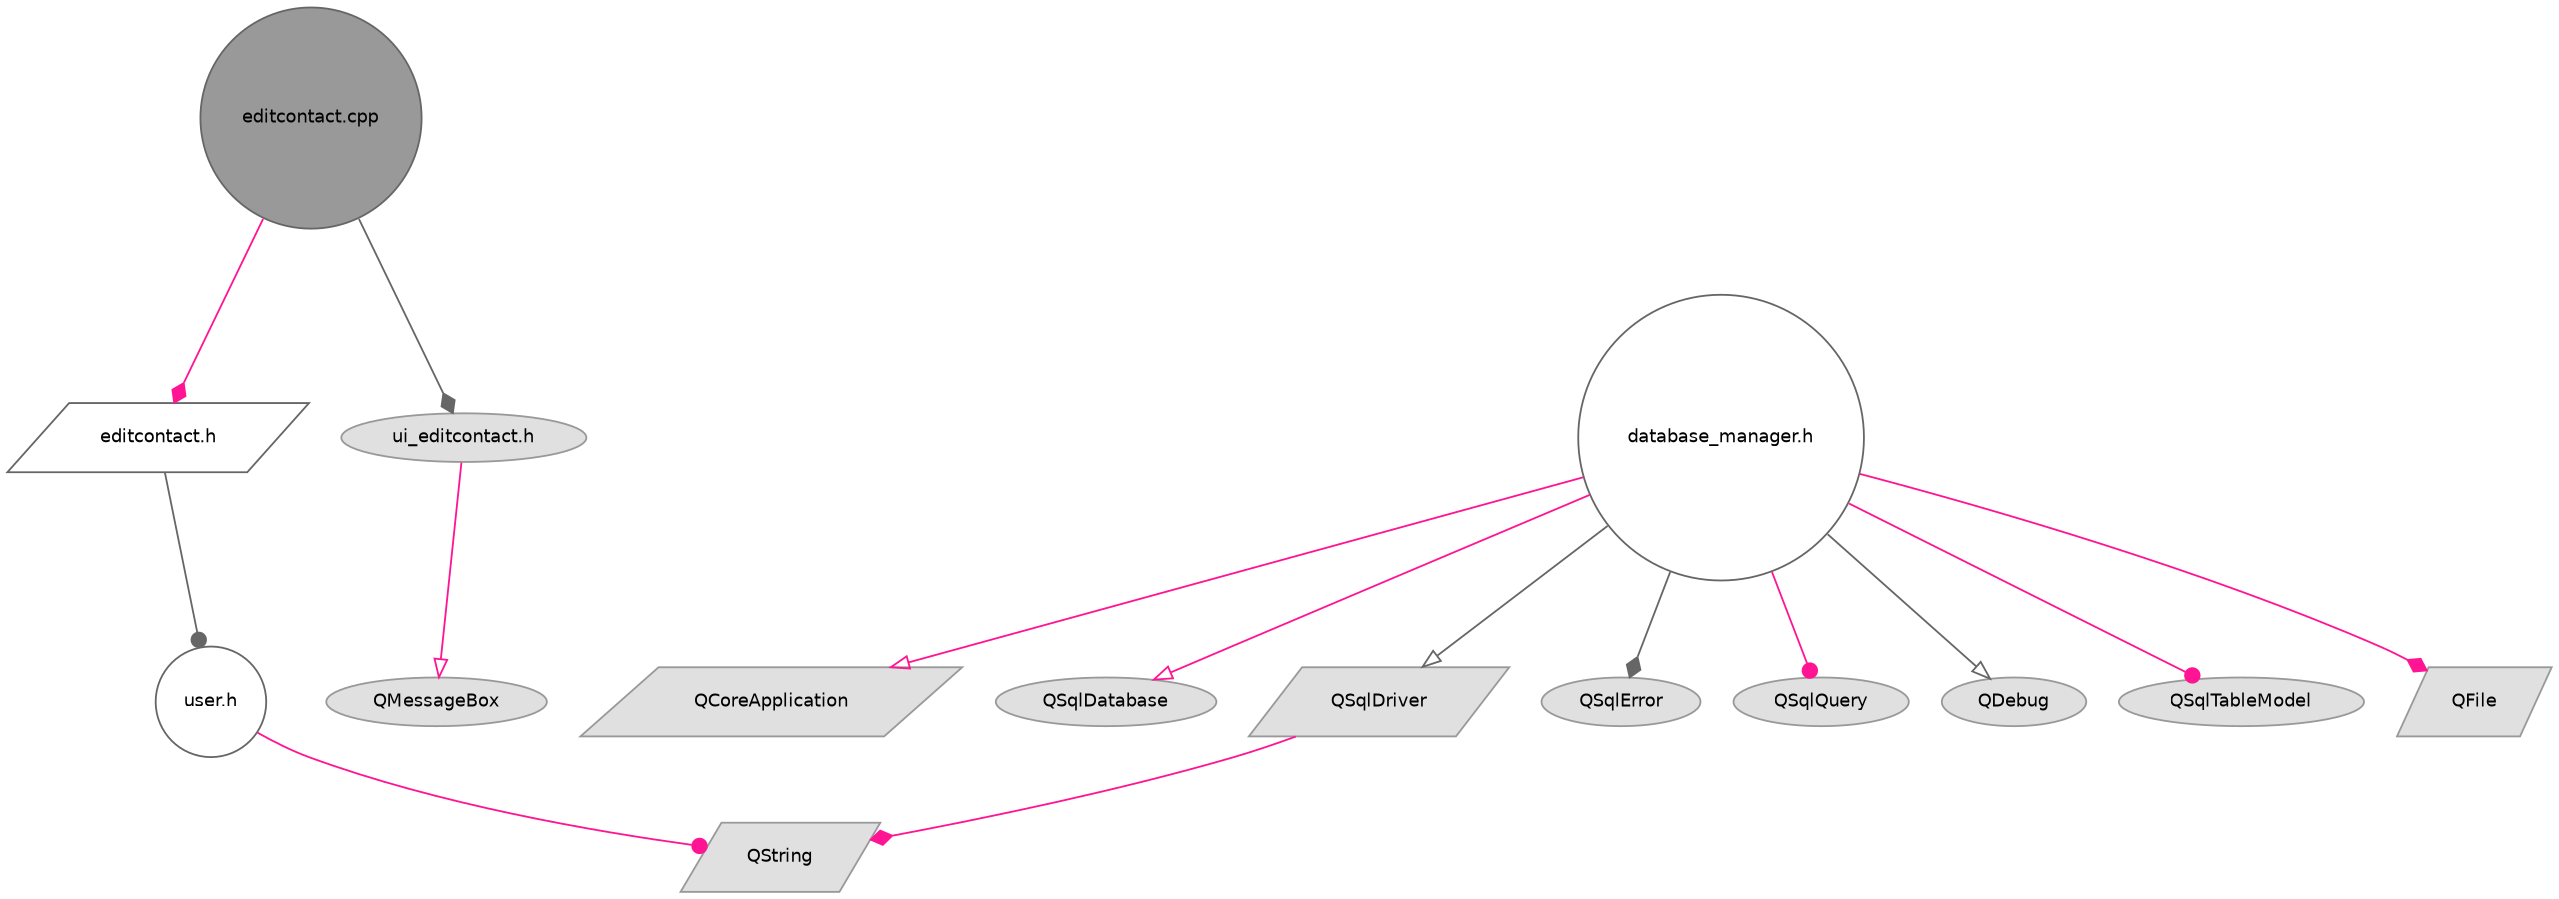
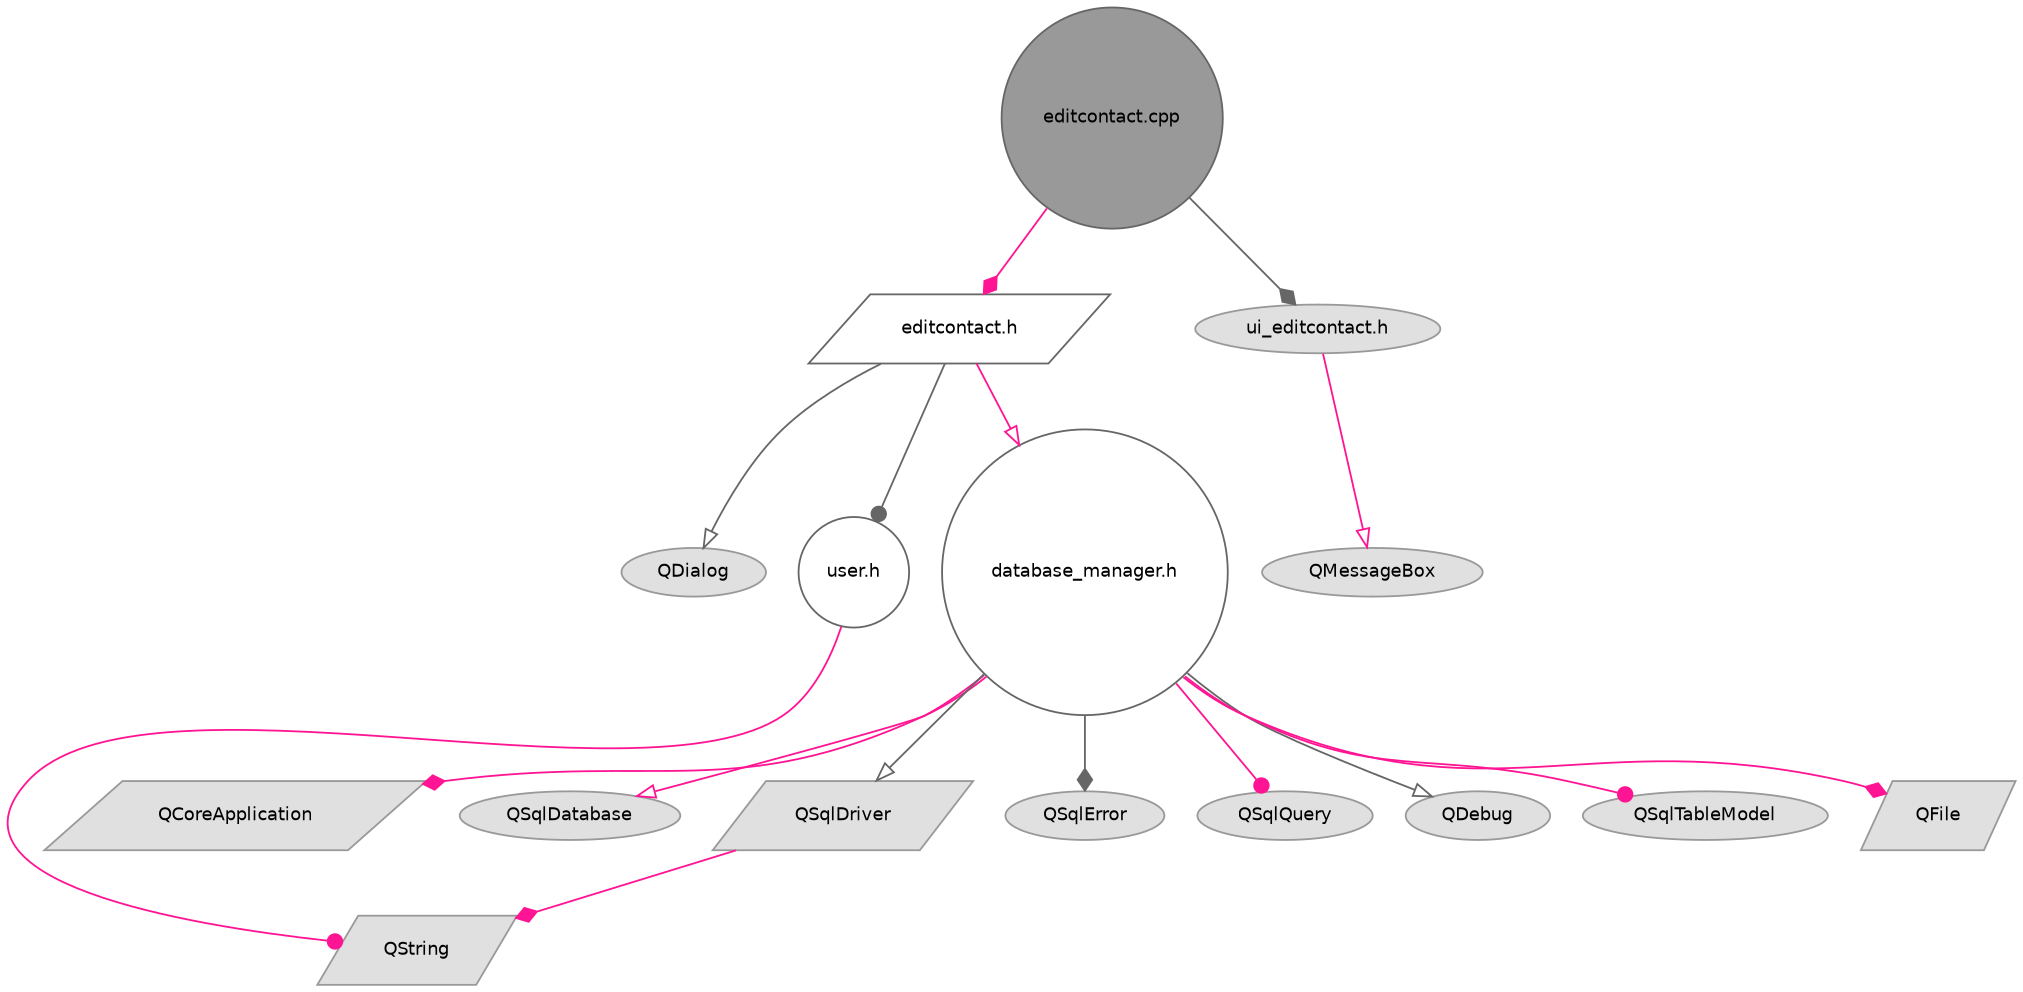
edge "editcontact.h" -> "database_manager.h": added
edge "database_manager.h" -> "QCoreApplication": arrowhead onormal -> diamond
node "QDialog": added
